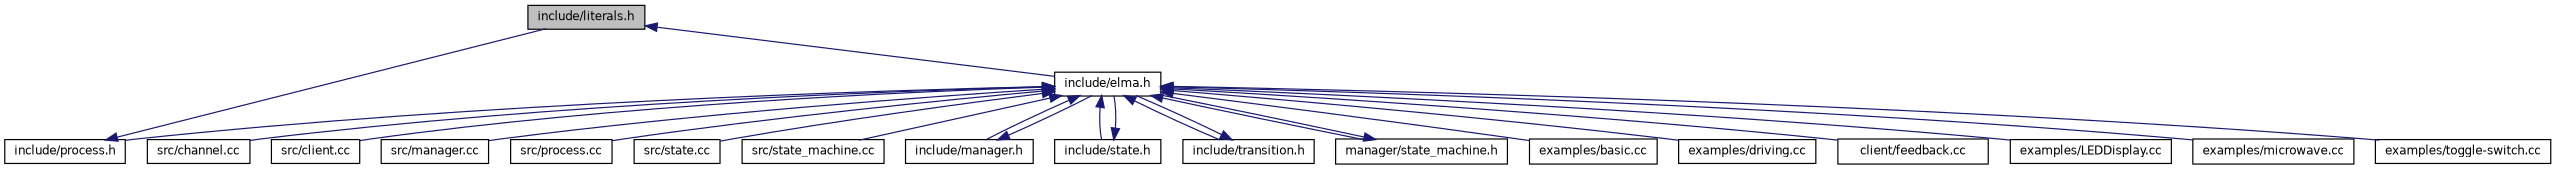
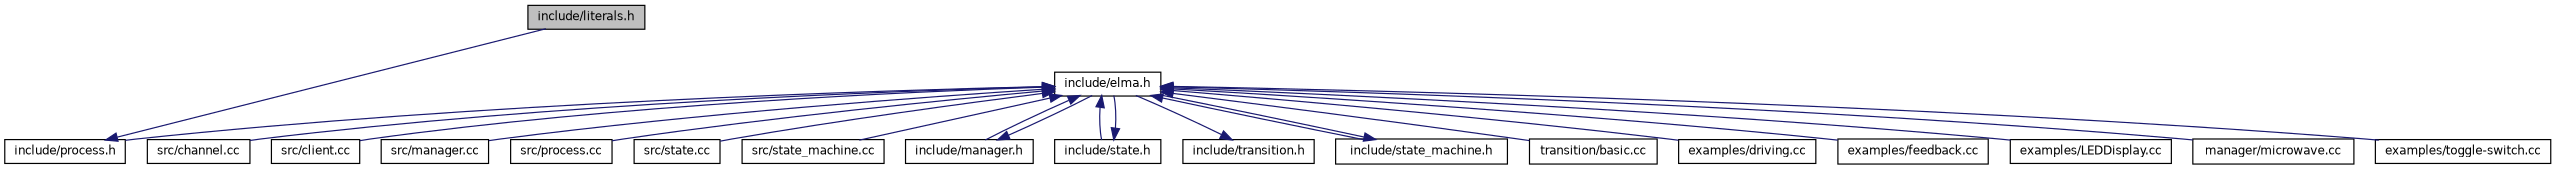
edge "include/elma.h" -> "include/literals.h": removed
edge "include/transition.h" -> "include/elma.h": removed
node "manager/state_machine.h": label "manager/state_machine.h" -> "include/state_machine.h"
node "examples/basic.cc": label "examples/basic.cc" -> "transition/basic.cc"
node "client/feedback.cc": label "client/feedback.cc" -> "examples/feedback.cc"
node "examples/microwave.cc": label "examples/microwave.cc" -> "manager/microwave.cc"
